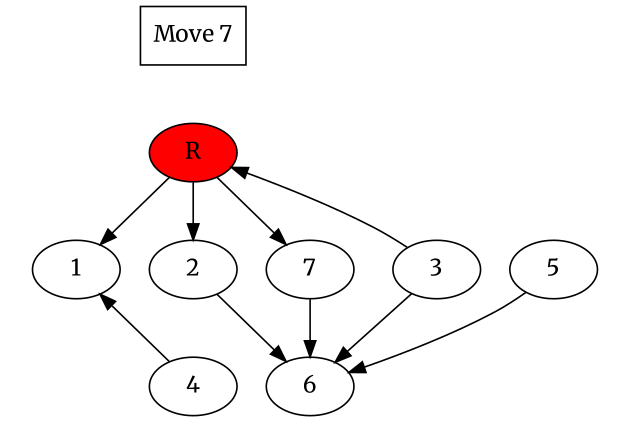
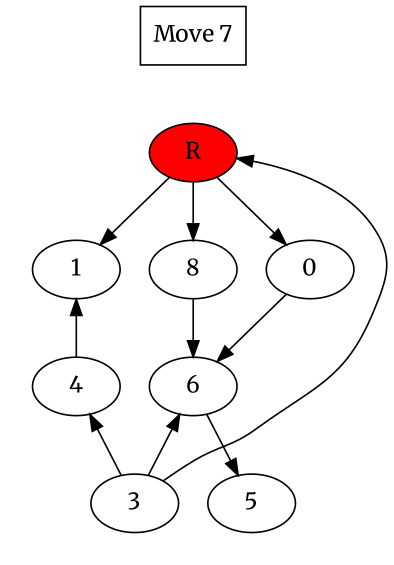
node "2": label "2" -> "8"
node "7": label "7" -> "0"
edge "5" -> "6": reversed
edge "3" -> "4": added
